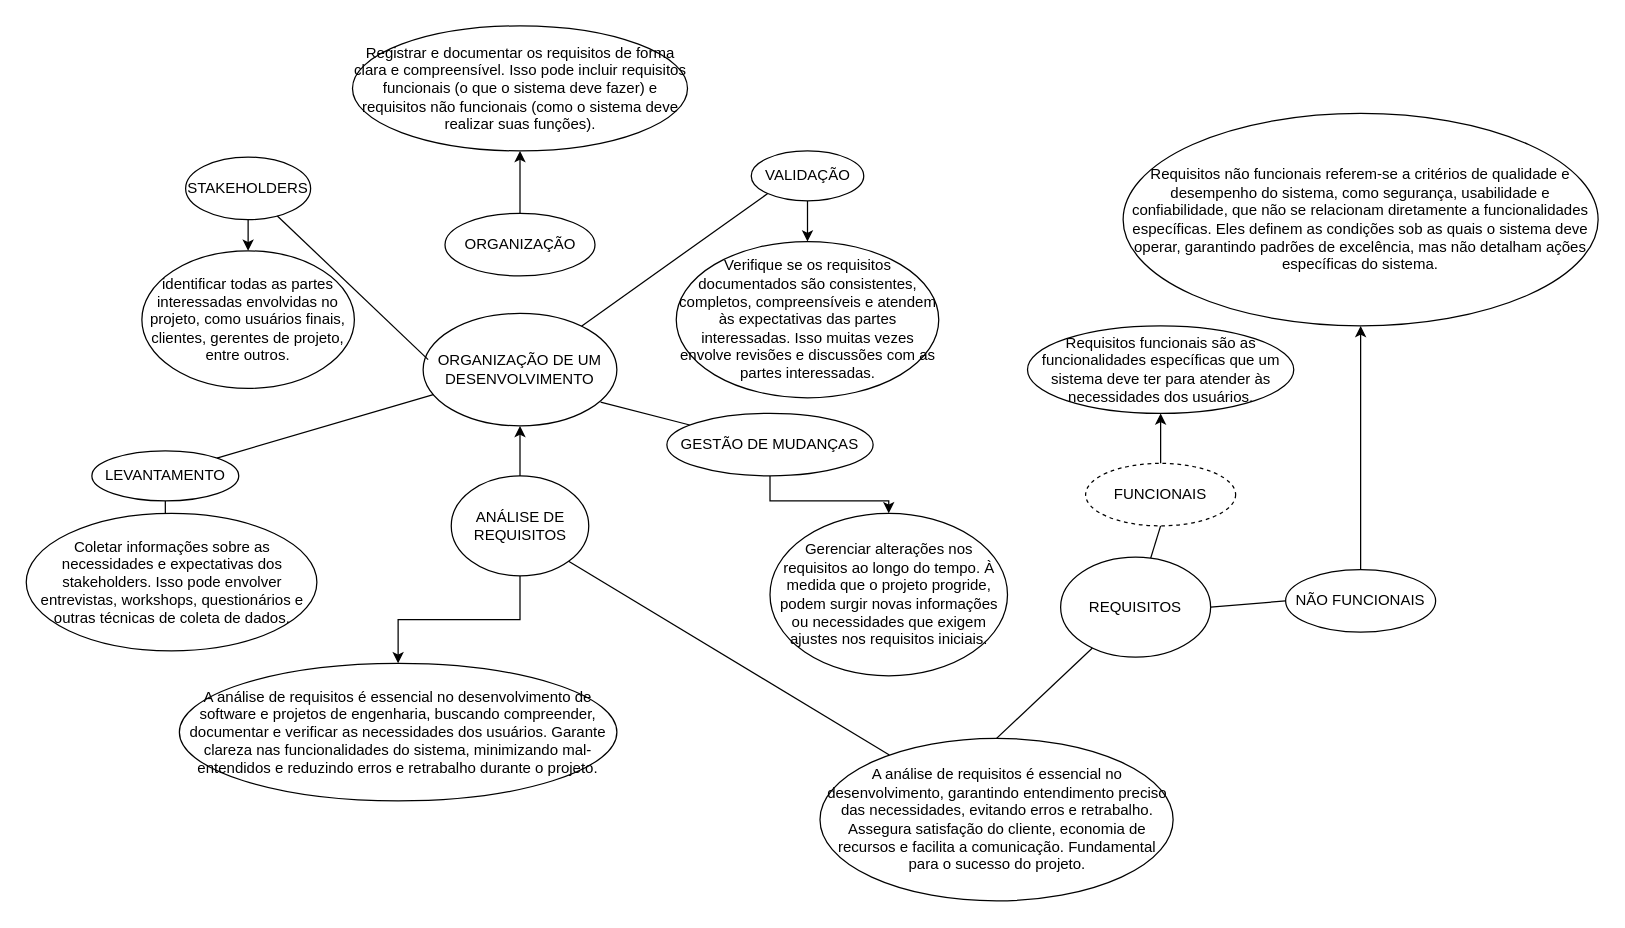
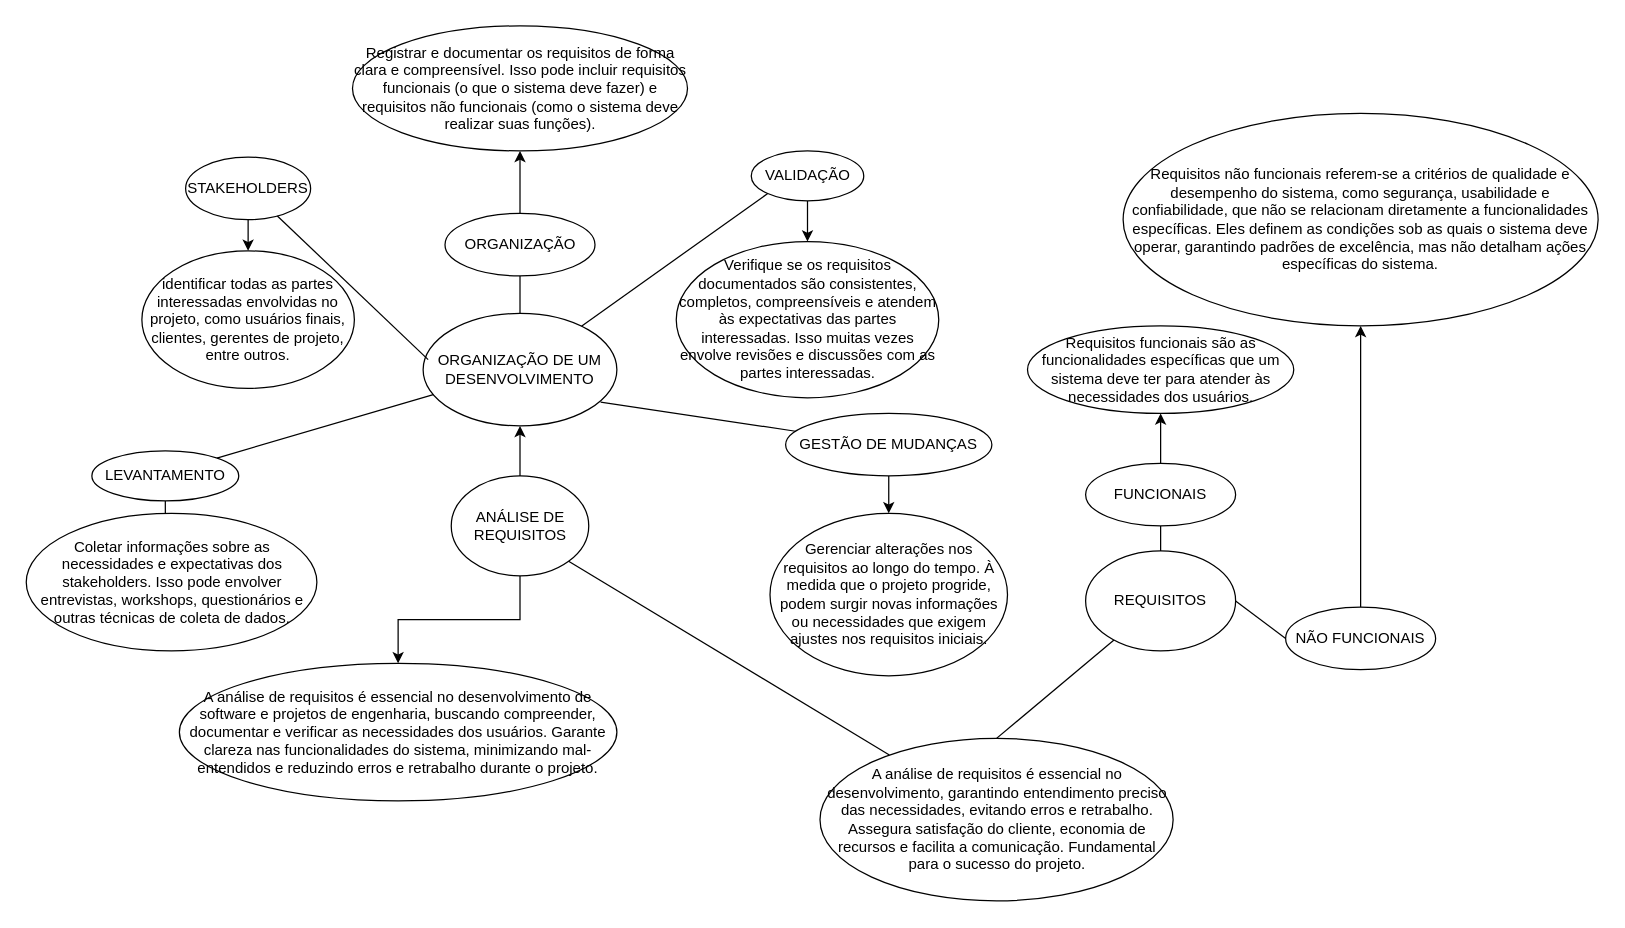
edge "ORGANIZAÇÃO" -- "ORGANIZAÇÃO DE UM DESENVOLVIMENTO": added
node "GESTÃO DE MUDANÇAS": moved (770, 444) -> (889, 444)
node "FUNCIONAIS": style dashed -> solid
node "NÃO FUNCIONAIS": moved (1361, 601) -> (1361, 638)
node "REQUISITOS": moved (1136, 607) -> (1161, 601)
